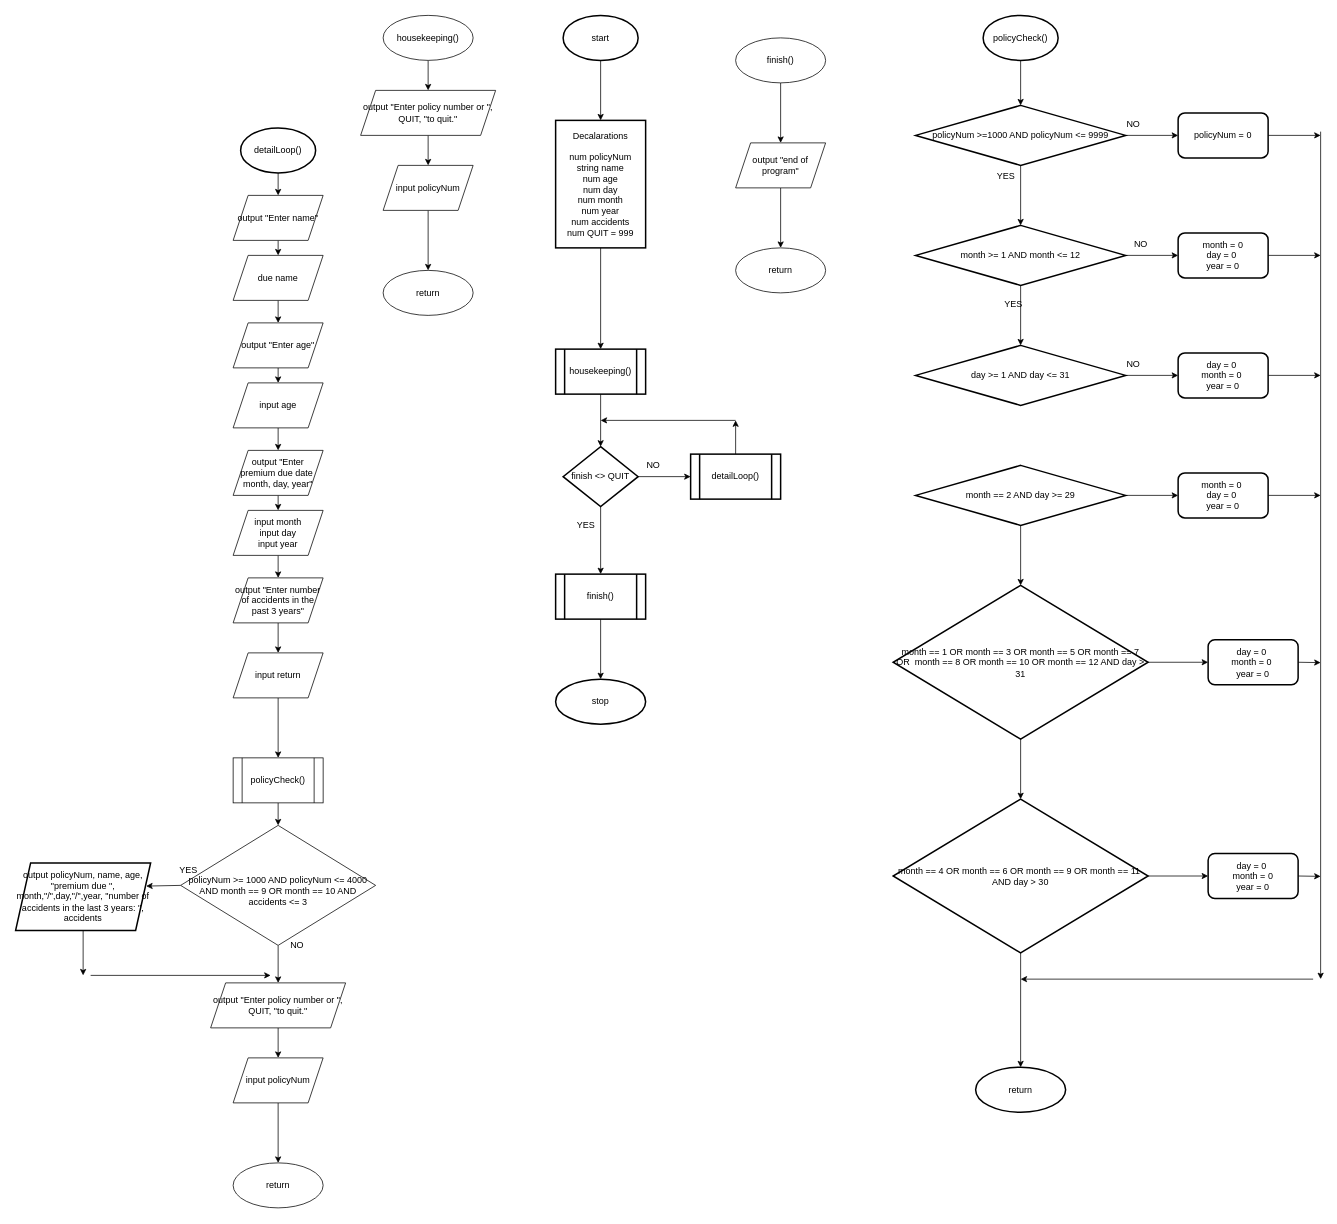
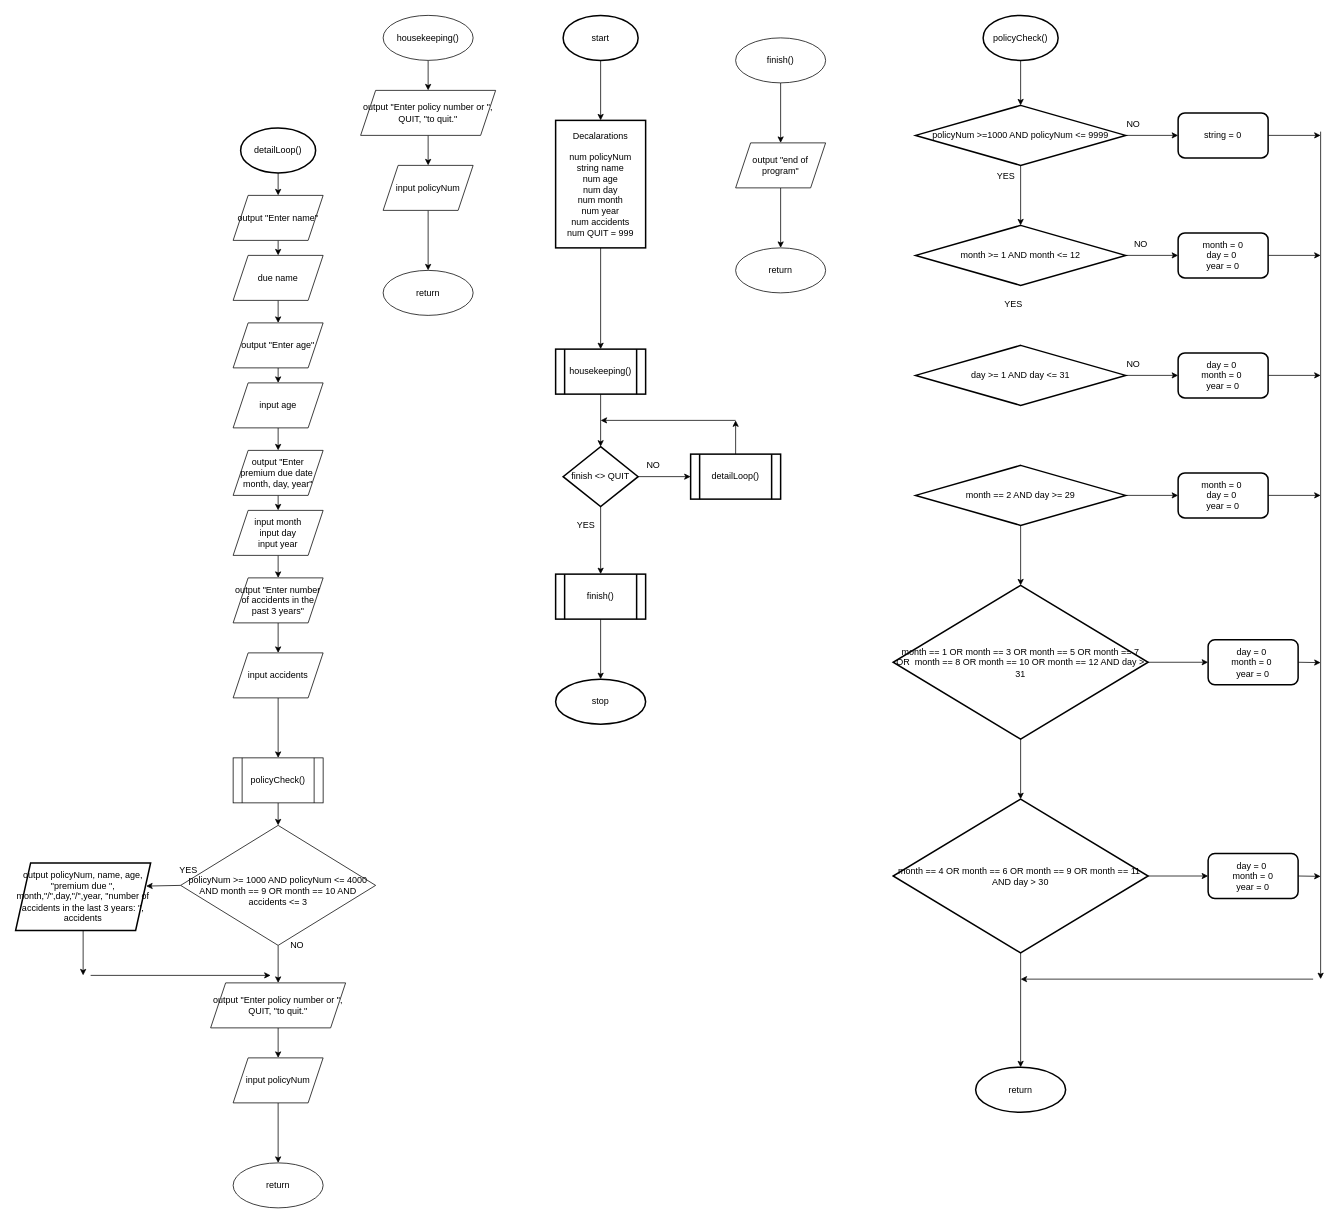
node "policyNum = 0": label "policyNum = 0" -> "string = 0"
edge "month >= 1 AND month <= 12" -> "day >= 1 AND day <= 31": removed
node "input return": label "input return" -> "input accidents"
